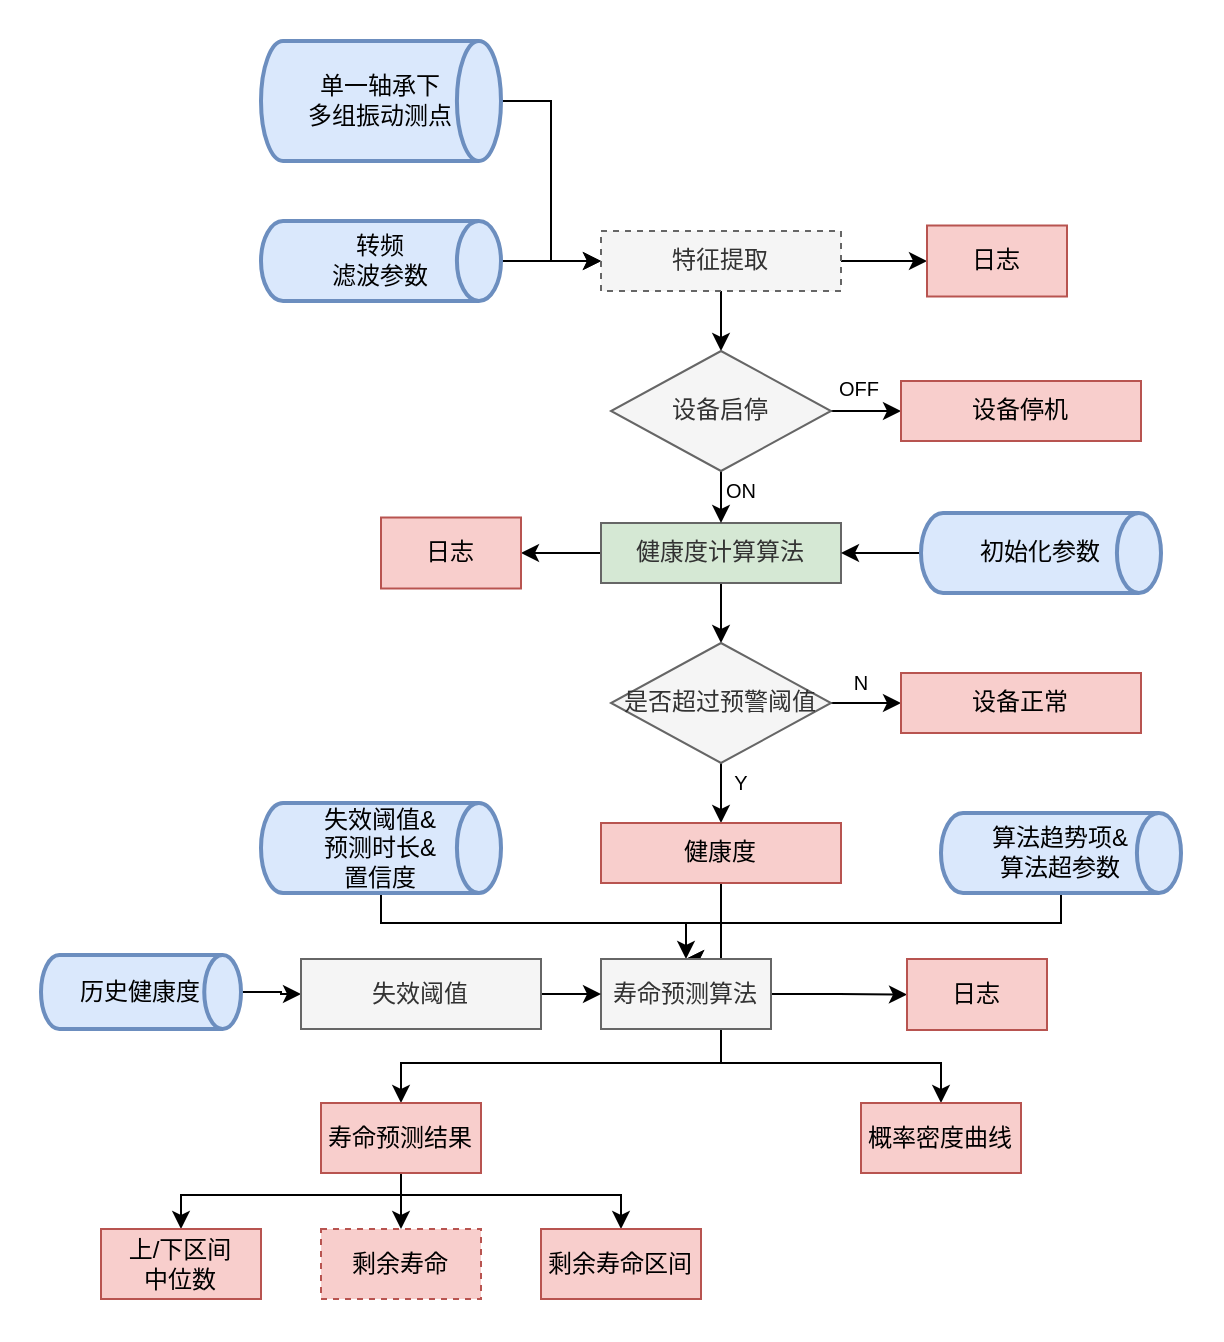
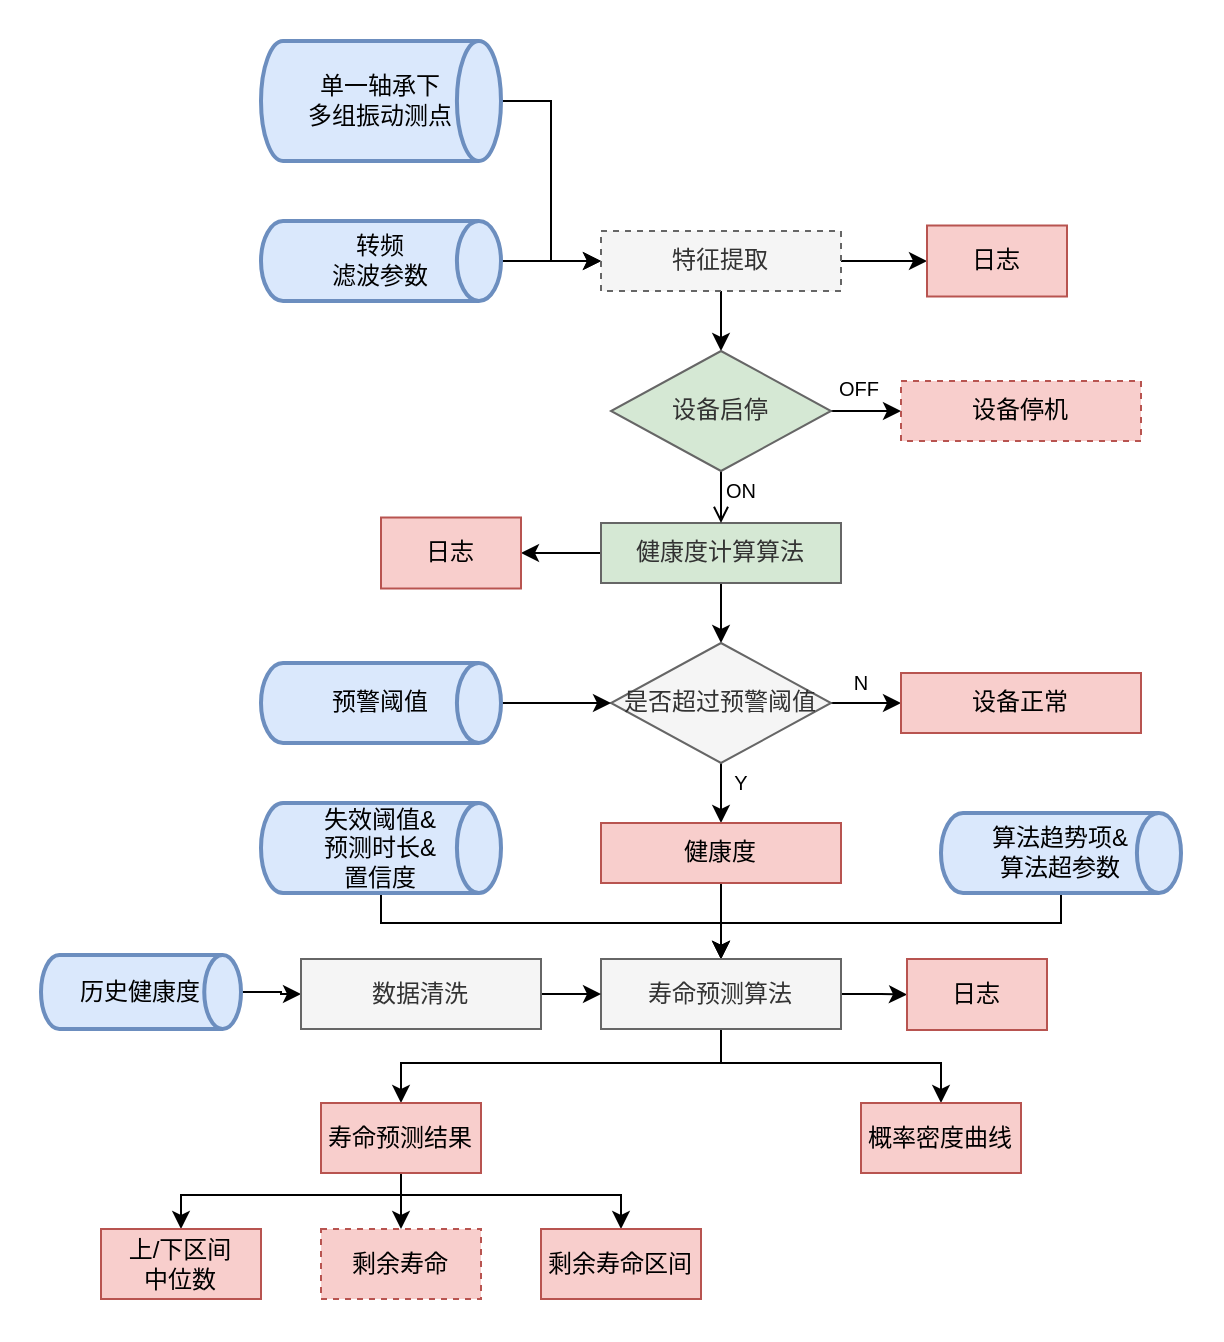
node "设备启停": fillcolor #f5f5f5 -> #d5e8d4
node "设备停机": style solid -> dashed
edge "设备启停" -> "健康度计算算法": arrowhead classic -> open
edge "初始化参数" -> "健康度计算算法": removed
node "初始化参数": removed
node "预警阈值": added
edge "预警阈值" -> "是否超过预警阈值": added
node "寿命预测算法": size 170x70 -> 240x70
node "失效阈值": label "失效阈值" -> "数据清洗"
